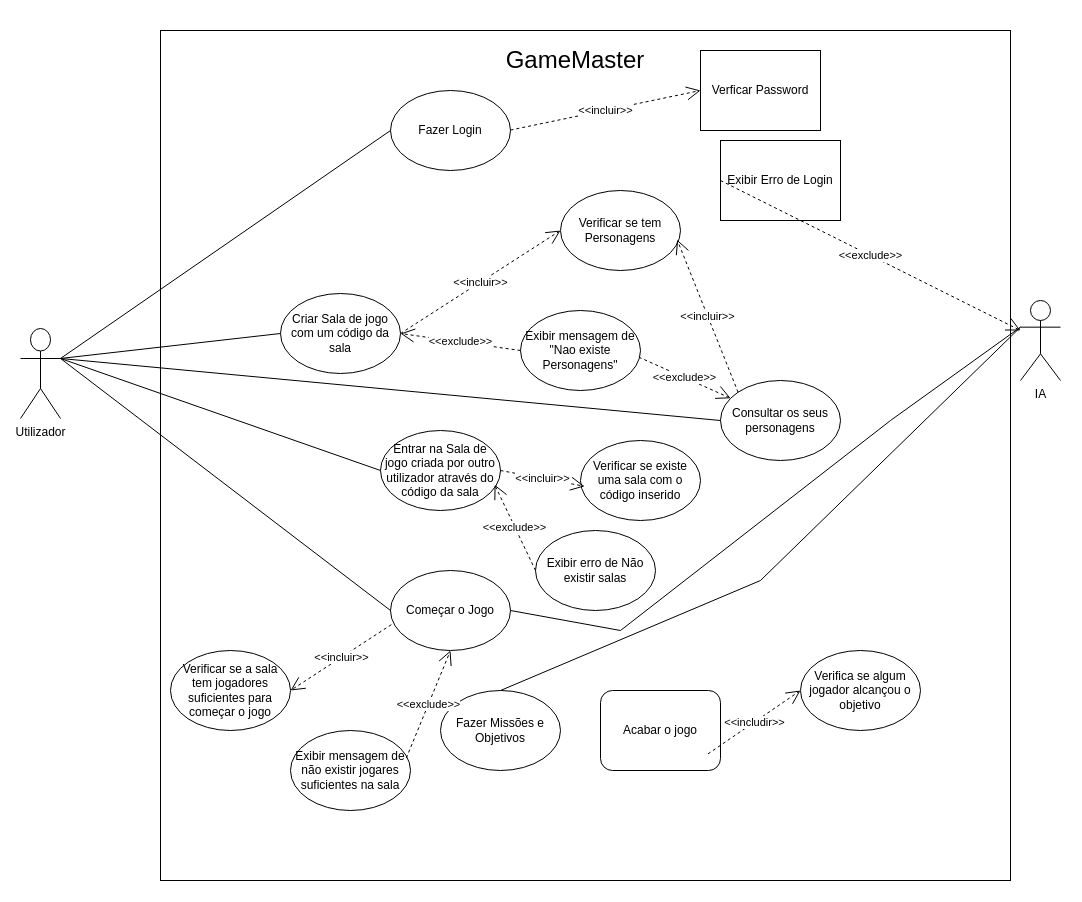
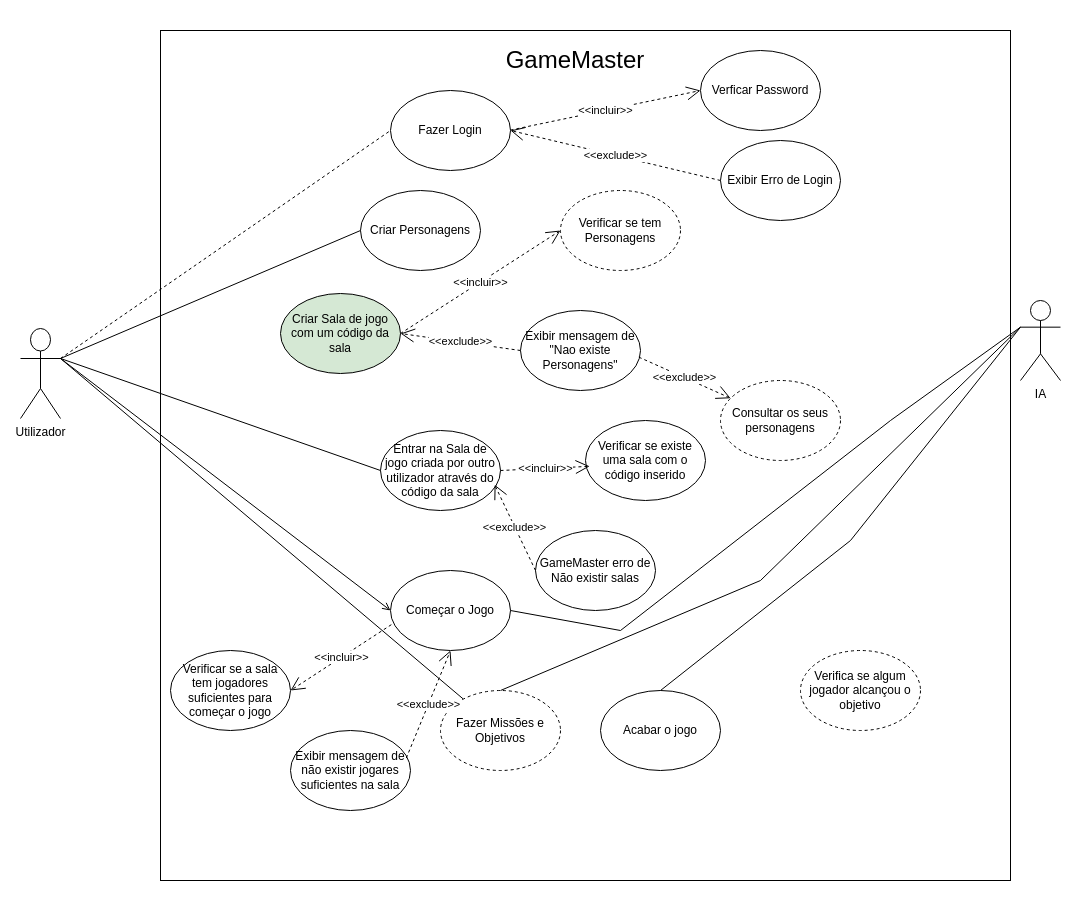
node "Verficar Password": shape rectangle -> ellipse
node "Exibir Erro de Login": shape rectangle -> ellipse
node "Criar Personagens": added
node "Verificar se tem Personagens": style solid -> dashed
edge "Fazer Login" -- "Utilizador": style solid -> dashed
edge "Exibir Erro de Login" -> "IA": now "Exibir Erro de Login" -> "Fazer Login"
edge "Criar Personagens" -- "Utilizador": added
edge "Consultar os seus personagens" -> "Verificar se tem Personagens": removed, label "<<incluir>>"
node "Criar Sala de jogo com um código da sala": fillcolor #ffffff -> #d5e8d4
edge "Criar Sala de jogo com um código da sala" -- "Utilizador": removed
edge "Utilizador" -- "Consultar os seus personagens": now "Utilizador" -- "Fazer Missões e Objetivos"
node "Consultar os seus personagens": style solid -> dashed
node "Verificar se existe uma sala com o código inserido": moved (641, 481) -> (646, 461)
edge "IA" -- "Acabar o jogo": added
node "Exibir erro de Não existir salas": label "Exibir erro de Não existir salas" -> "GameMaster erro de Não existir salas"
edge "Utilizador" -- "Começar o Jogo": arrowhead none -> open
node "Verifica se algum jogador alcançou o objetivo": style solid -> dashed
edge "Acabar o jogo" -> "Verifica se algum jogador alcançou o objetivo": removed, label "<<includir>>"
node "Fazer Missões e Objetivos": style solid -> dashed
node "Acabar o jogo": shape rounded rectangle -> ellipse
